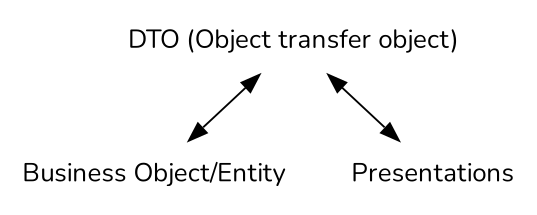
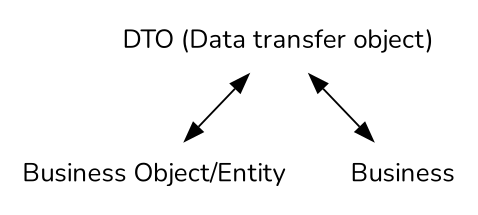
node "DTO (Object transfer object)": label "DTO (Object transfer object)" -> "DTO (Data transfer object)"
node "Presentations": label "Presentations" -> "Business"
